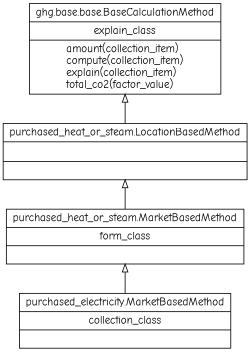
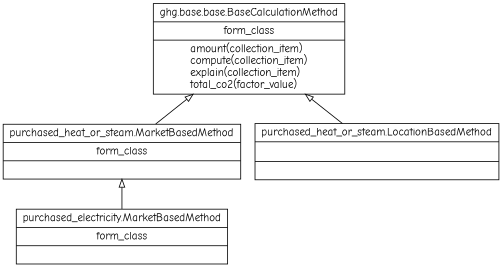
node "ghg.base.base.BaseCalculationMethod": text "explain_class" -> "form_class"
edge "purchased_heat_or_steam.MarketBasedMethod" -> "purchased_heat_or_steam.LocationBasedMethod": now "purchased_heat_or_steam.MarketBasedMethod" -> "ghg.base.base.BaseCalculationMethod"
node "purchased_electricity.MarketBasedMethod": text "collection_class" -> "form_class"
